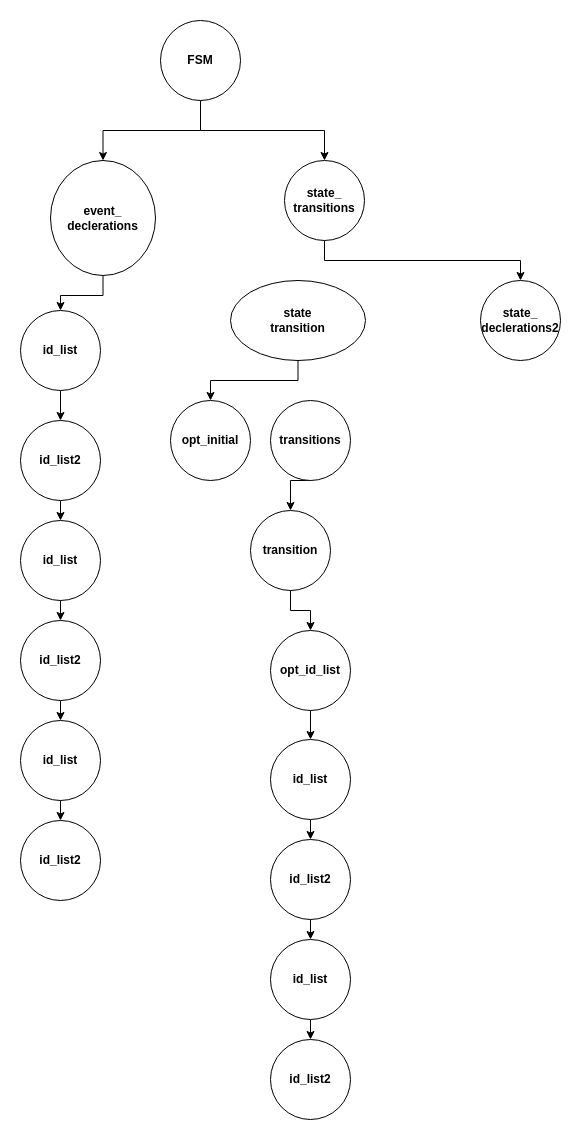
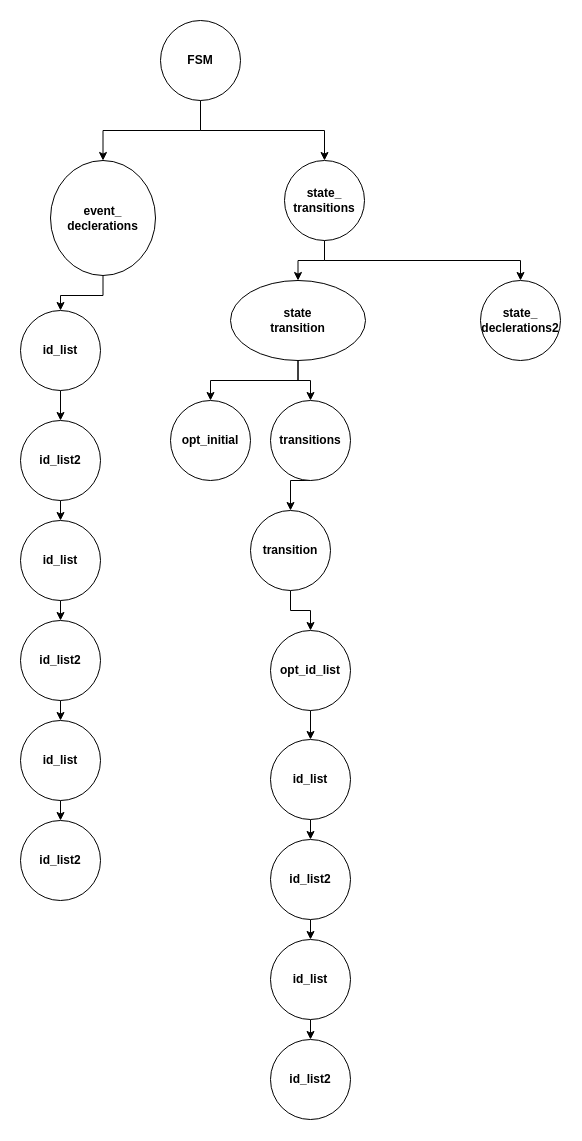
edge "state_ transitions" -> "state transition": added
edge "state transition" -> "transitions": added
